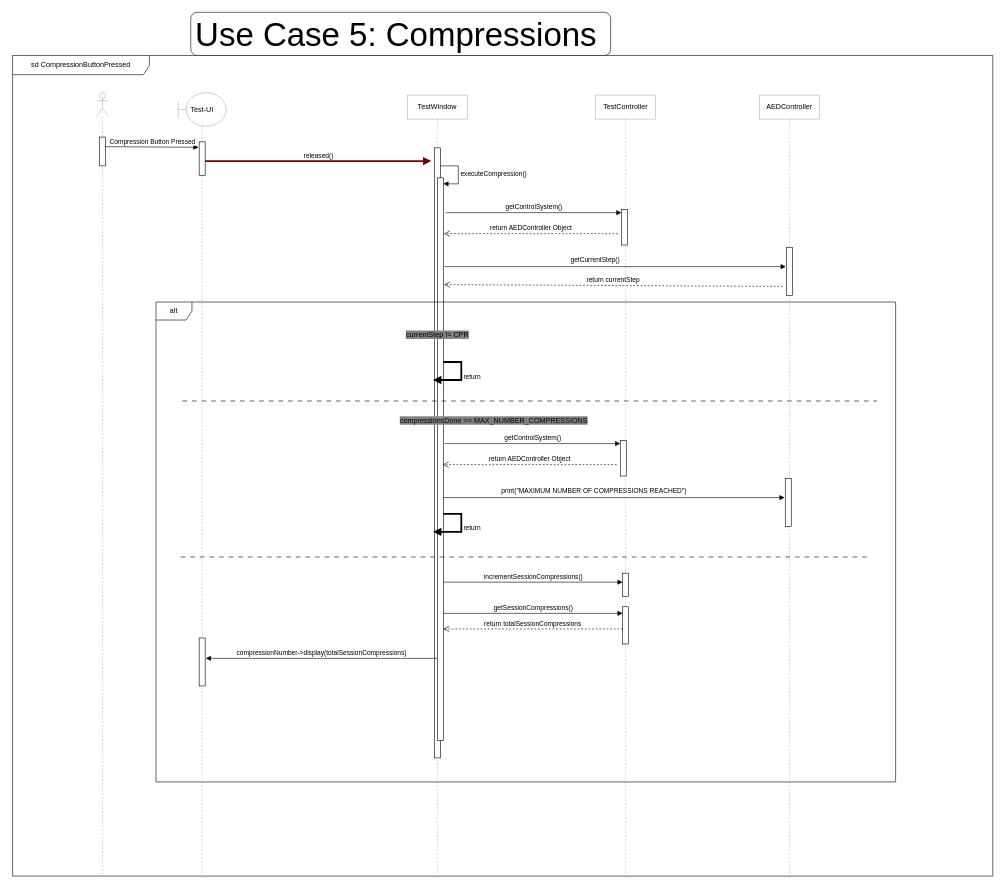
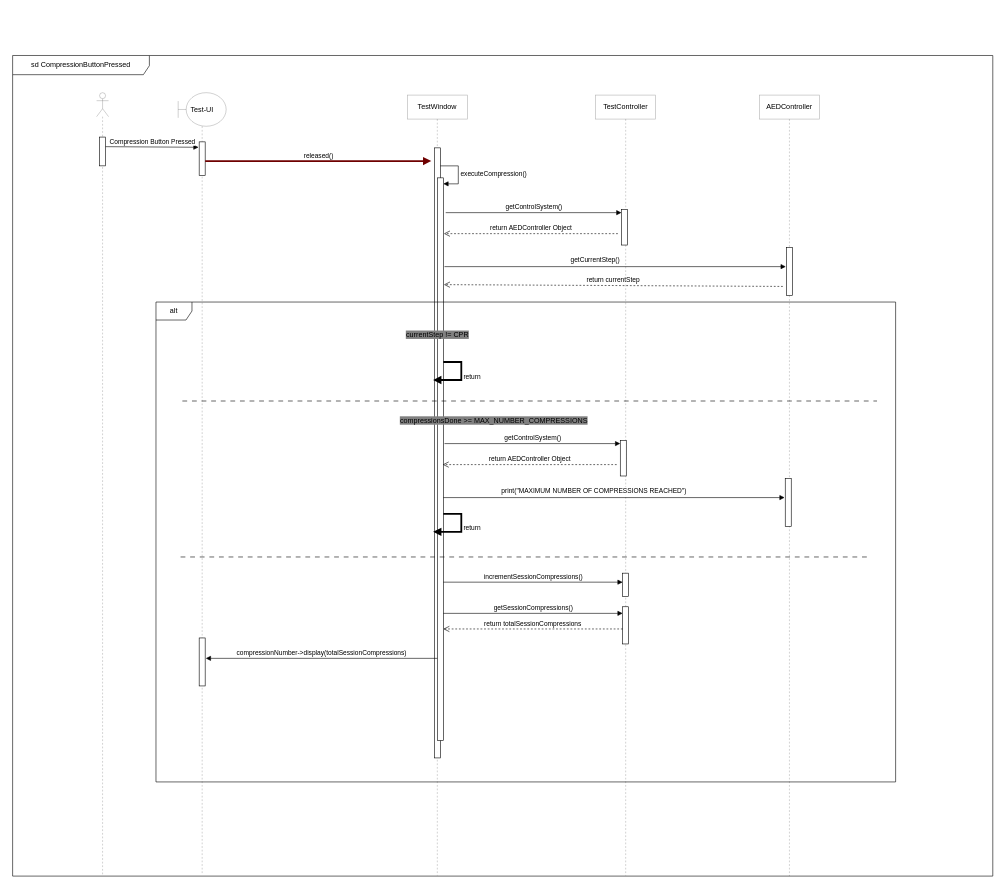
node "Use Case 5: Compressions": removed
